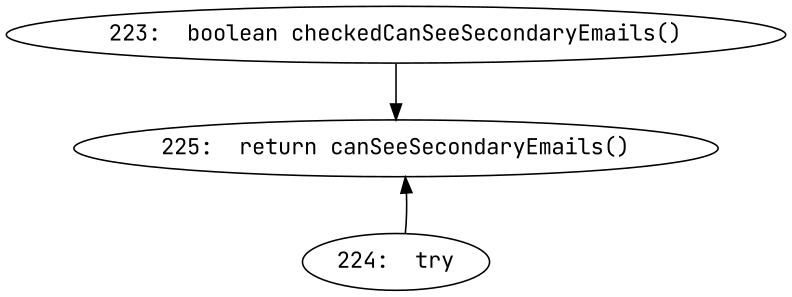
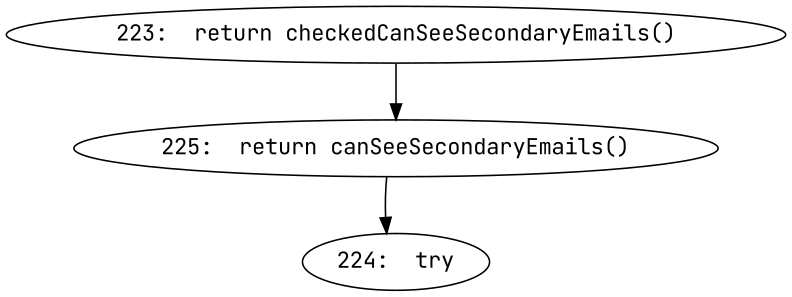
node "223:  boolean checkedCanSeeSecondaryEmails()": label "223:  boolean checkedCanSeeSecondaryEmails()" -> "223:  return checkedCanSeeSecondaryEmails()"
edge "224:  try" -> "225:  return canSeeSecondaryEmails()": reversed
